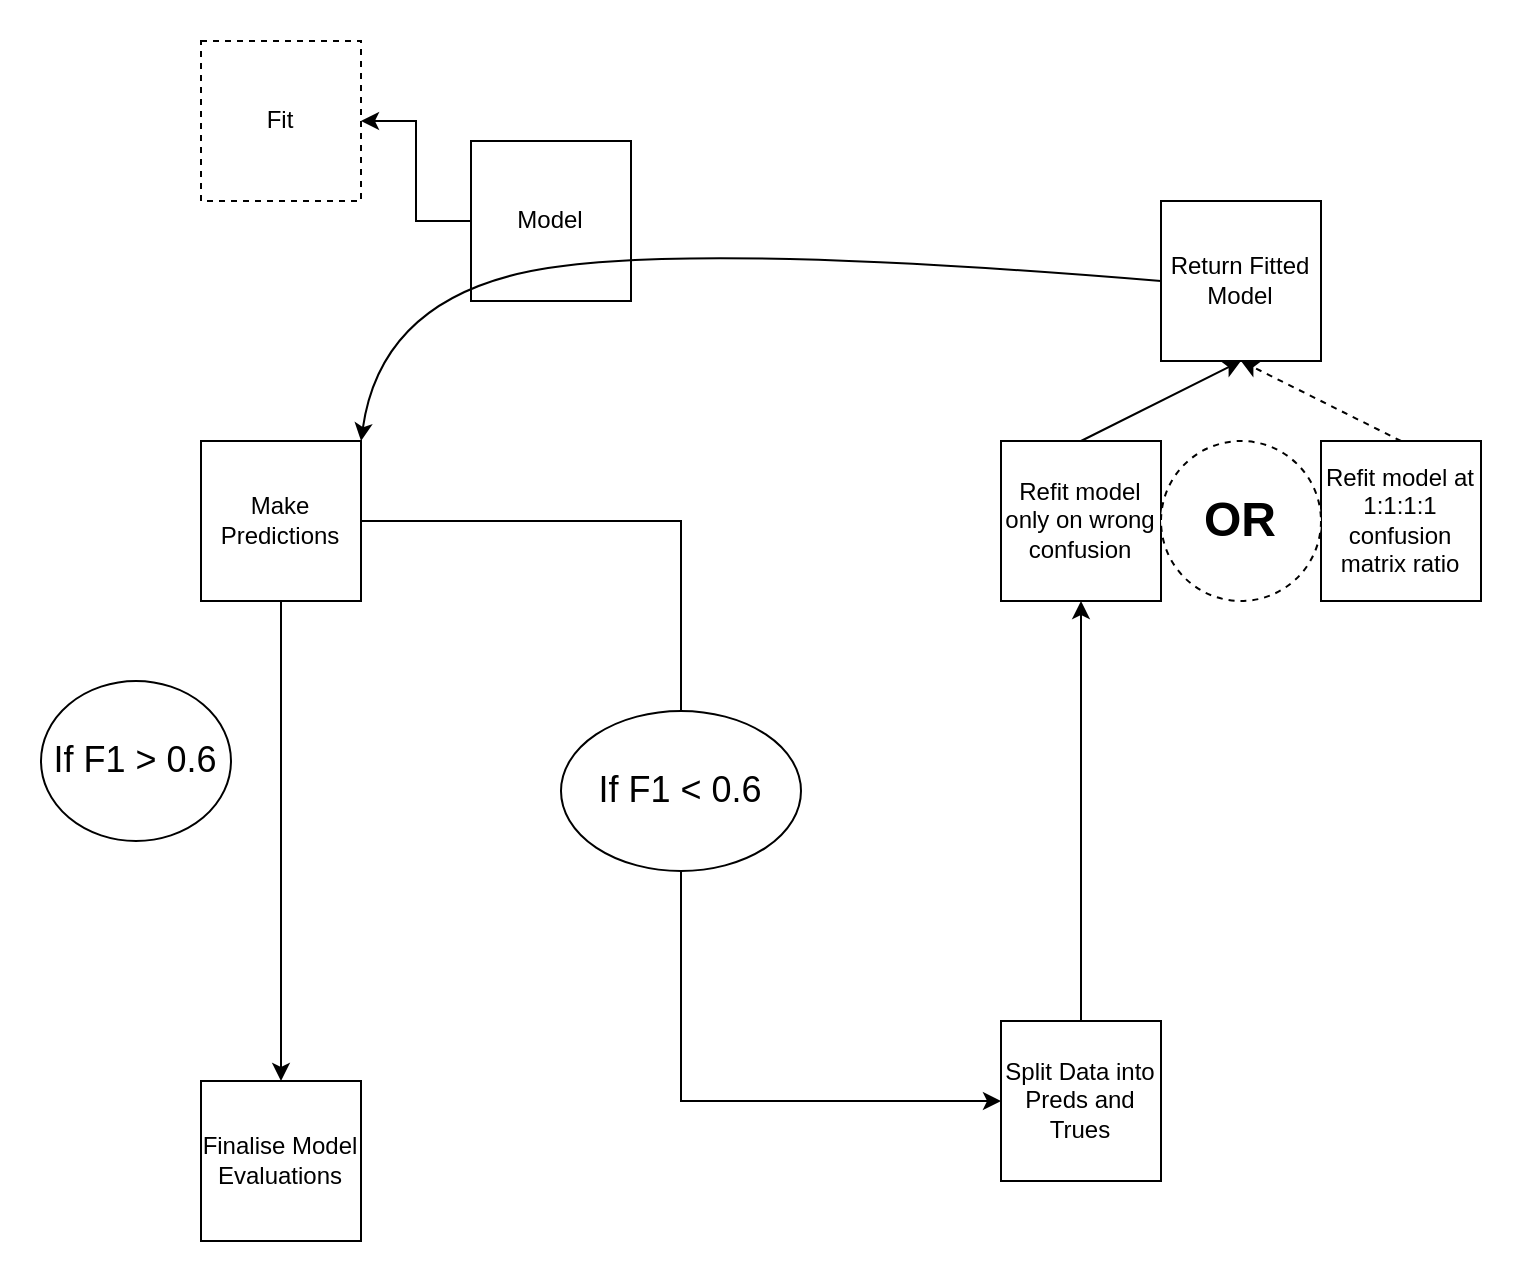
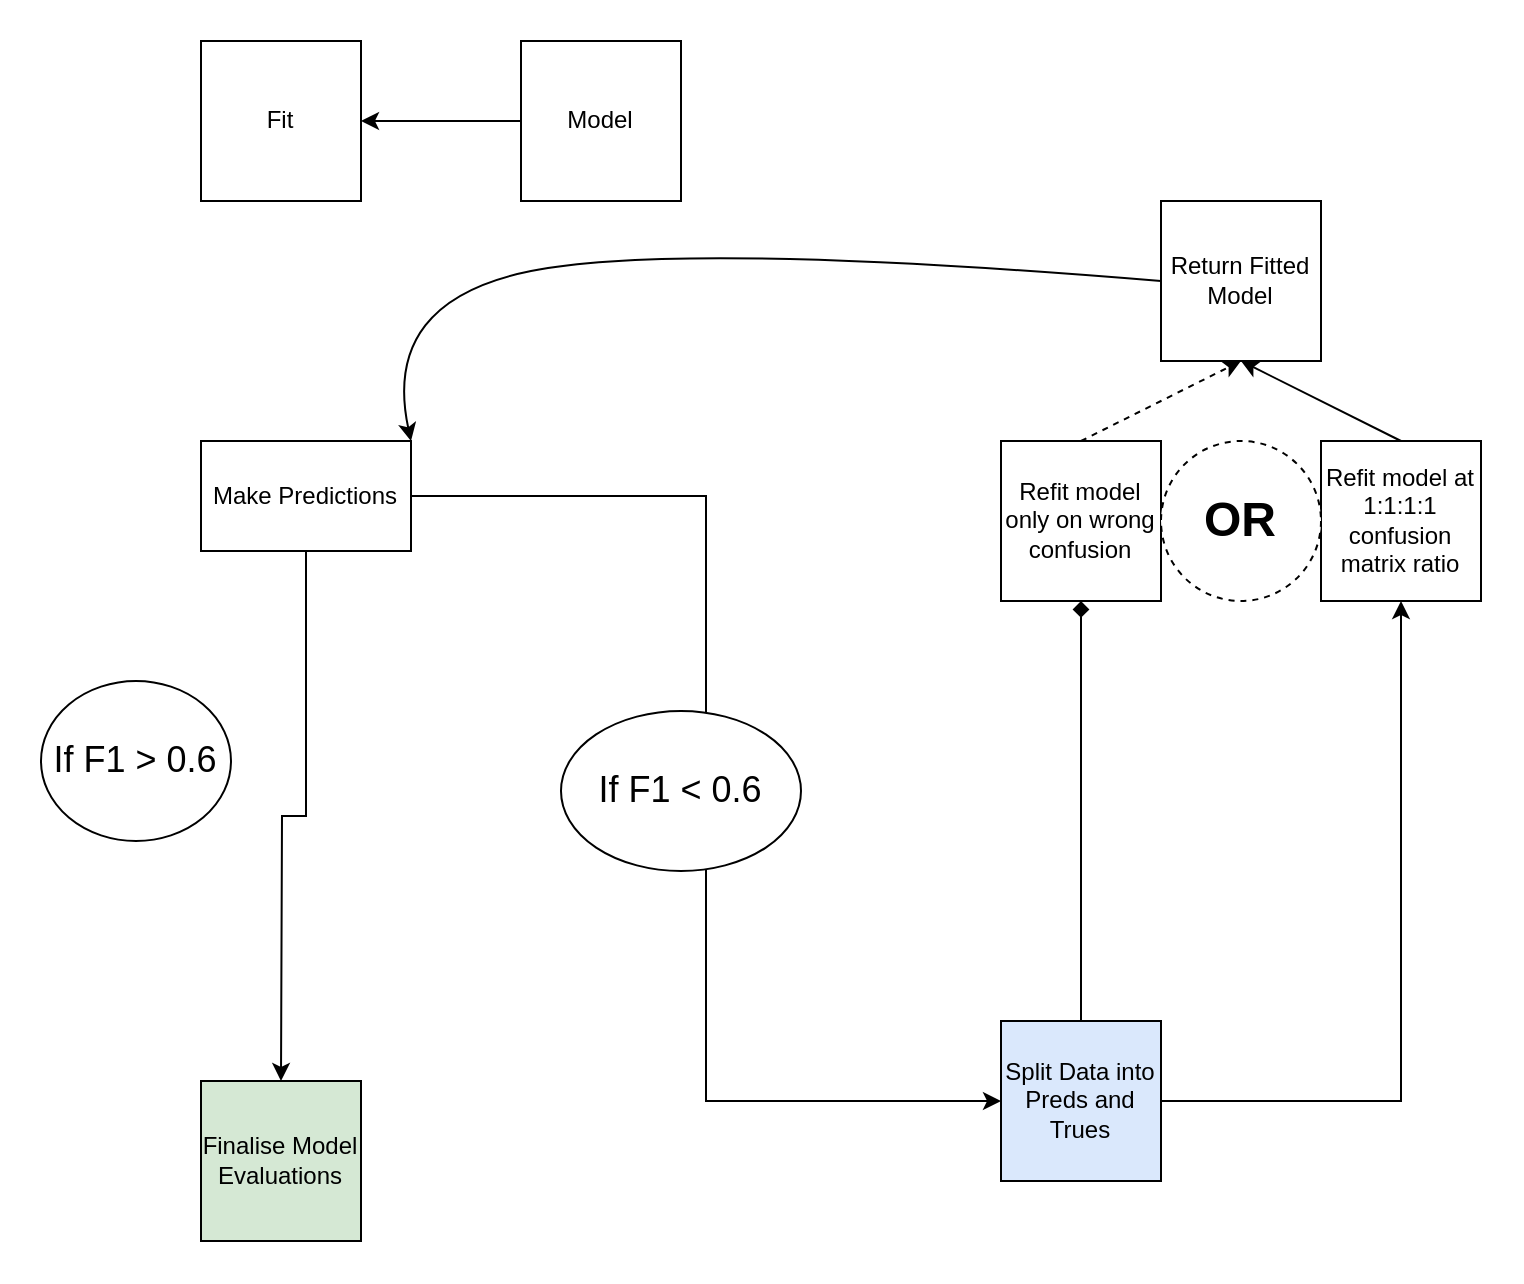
node "Fit": style dashed -> solid
node "Model": moved (551, 221) -> (601, 121)
edge "Refit model only on wrong confusion" -> "Return Fitted Model": style solid -> dashed
edge "Refit model at 1:1:1:1 confusion matrix ratio" -> "Return Fitted Model": style dashed -> solid
node "Make Predictions": size 160x160 -> 210x110
edge "Split Data into Preds and Trues" -> "Refit model only on wrong confusion": arrowhead classic -> diamond
edge "Split Data into Preds and Trues" -> "Refit model at 1:1:1:1 confusion matrix ratio": added
node "Split Data into Preds and Trues": fillcolor #ffffff -> #dae8fc
node "Finalise Model Evaluations": fillcolor #ffffff -> #d5e8d4
